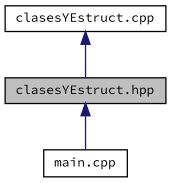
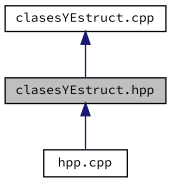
node "main.cpp": label "main.cpp" -> "hpp.cpp"
